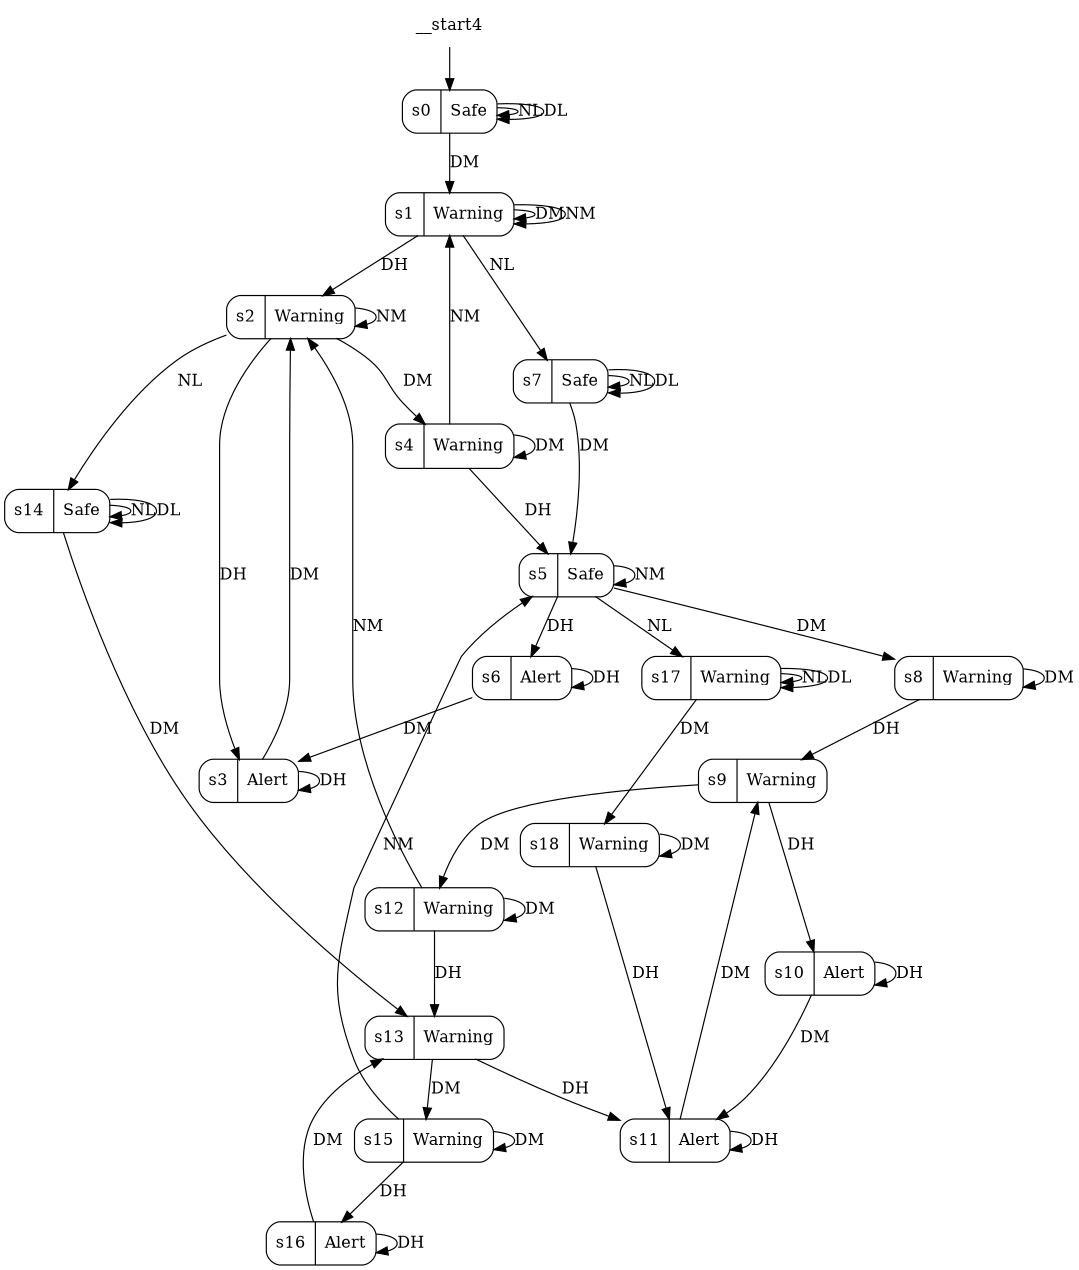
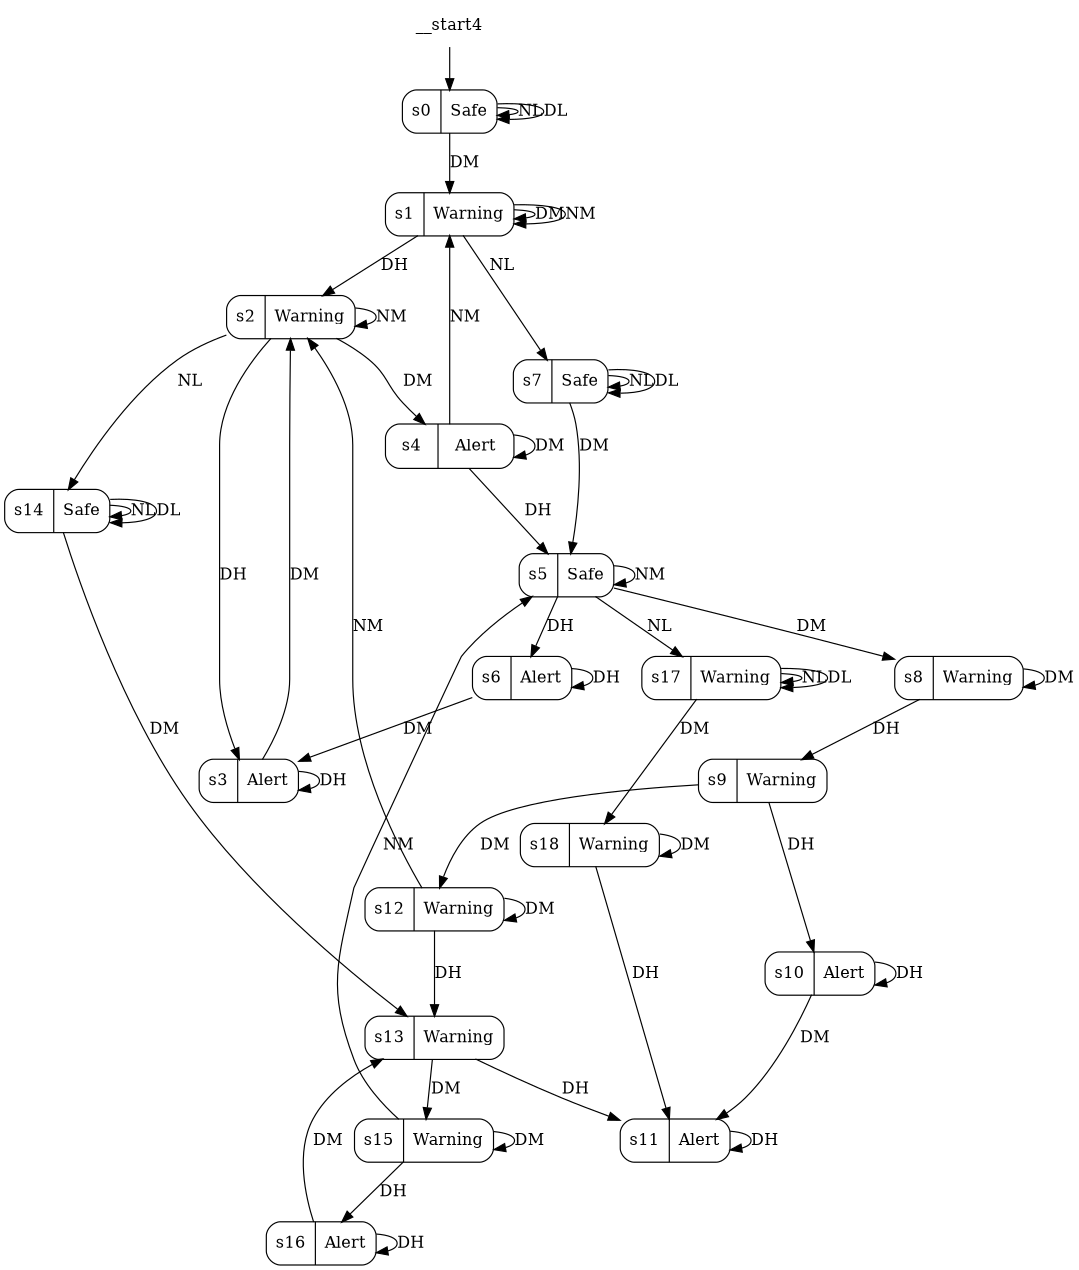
node "s4": text "Warning" -> "Alert"
edge "s11" -> "s9": removed, label "DM"
